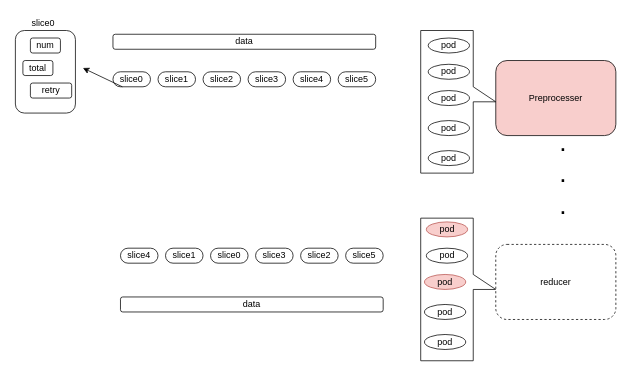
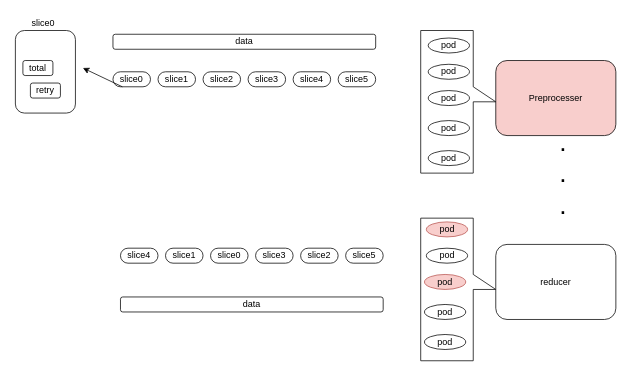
node "num": removed
node "retry": size 41x15 -> 30x15
node "reducer": style dashed -> solid
